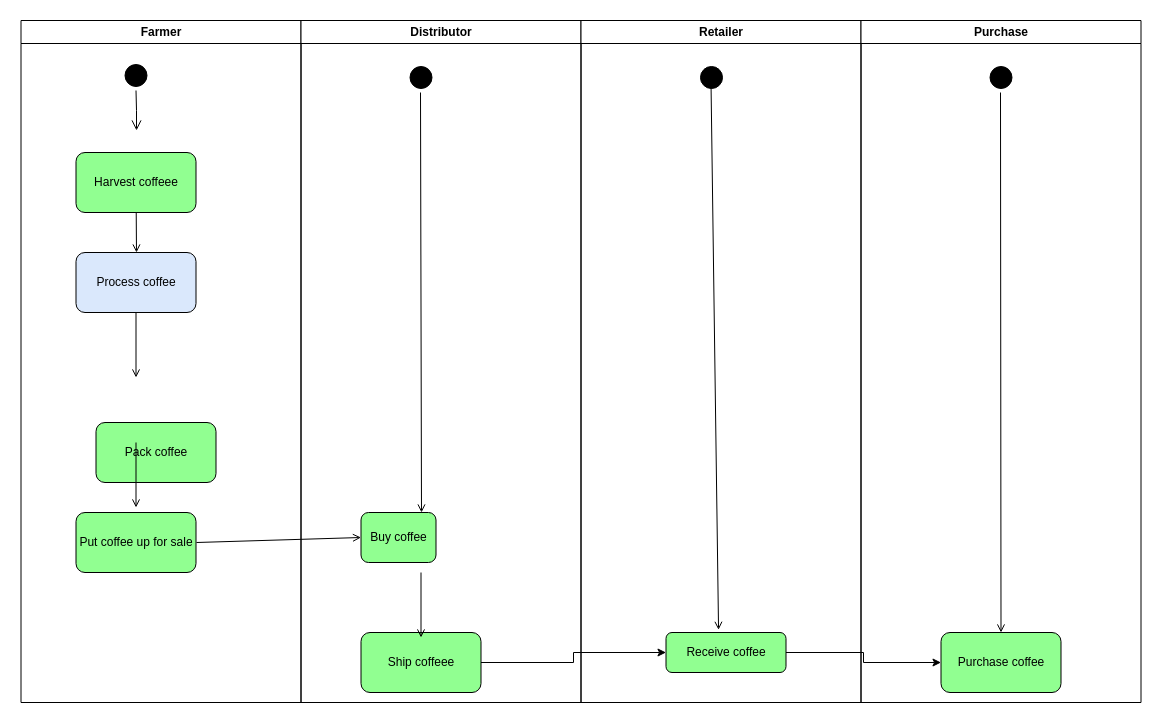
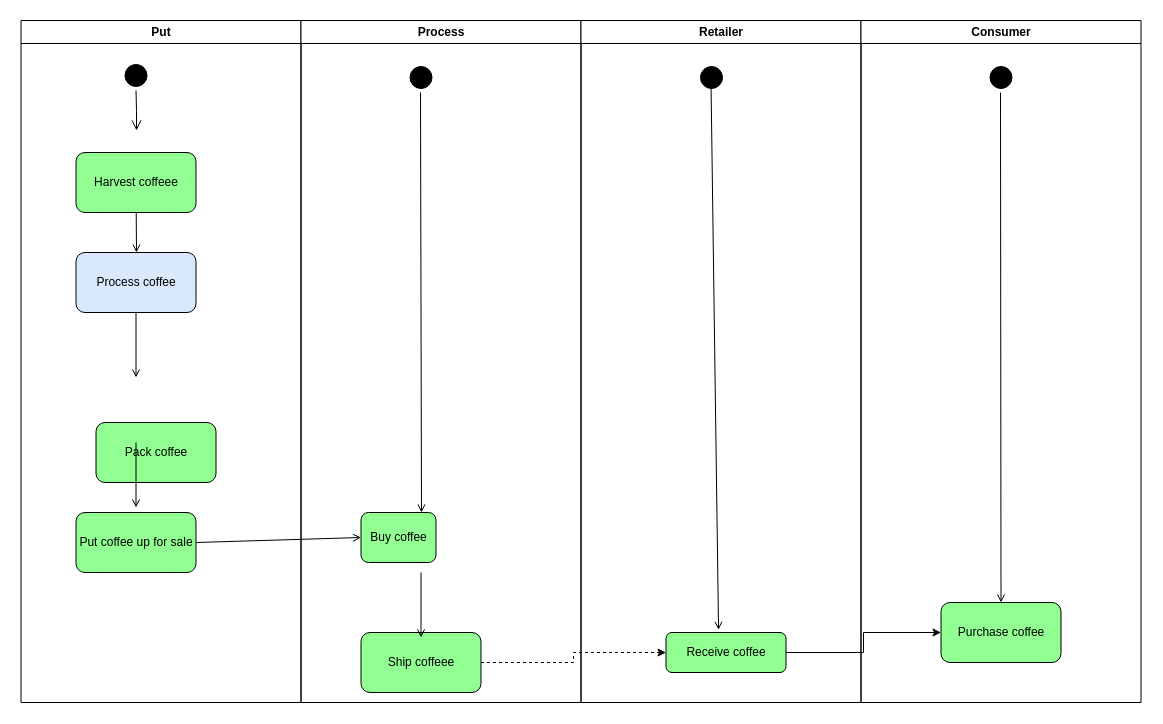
node "Farmer": label "Farmer" -> "Put"
node "Distributor": label "Distributor" -> "Process"
node "Purchase": label "Purchase" -> "Consumer"
edge "Ship coffeee" -> "Receive coffee": style solid -> dashed
node "Purchase coffee": moved (1001, 663) -> (1001, 633)
